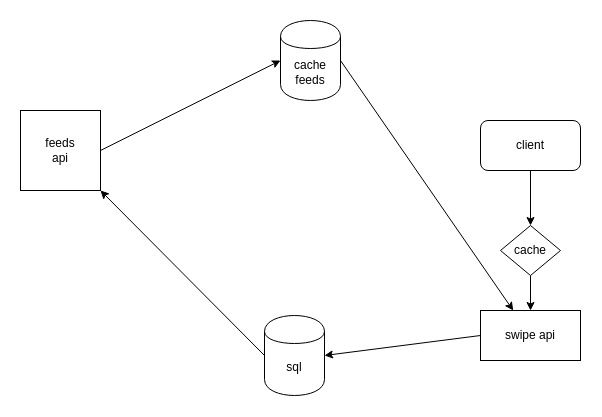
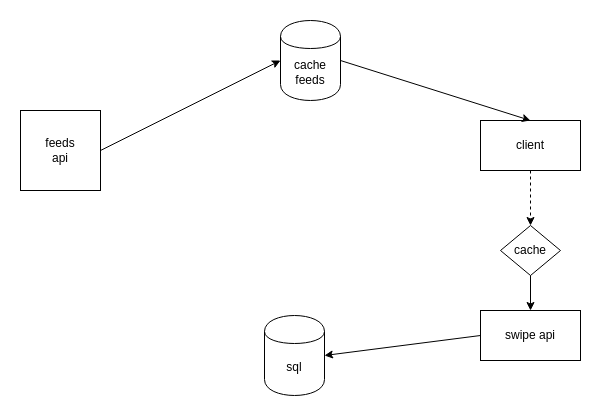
node "client": shape rounded rectangle -> rectangle
edge "cache feeds" -> "swipe api": now "cache feeds" -> "client"
edge "client" -> "cache": style solid -> dashed
edge "sql" -> "feeds api": removed
